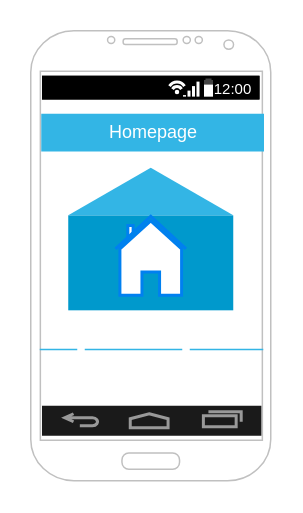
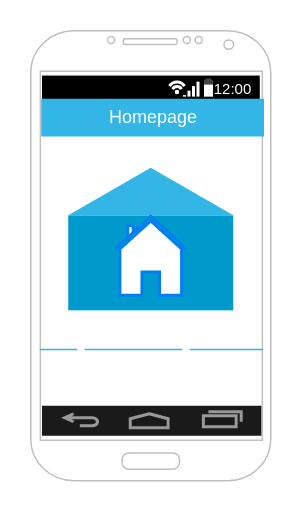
node "Homepage": moved (153, 133) -> (153, 118)
